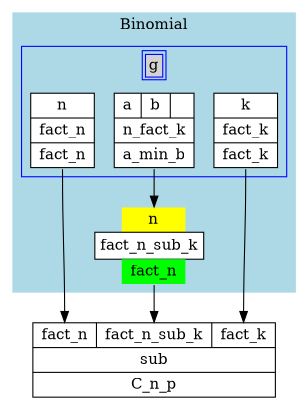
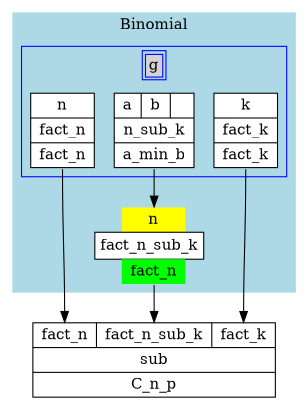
node "a": text "n_fact_k" -> "n_sub_k"
